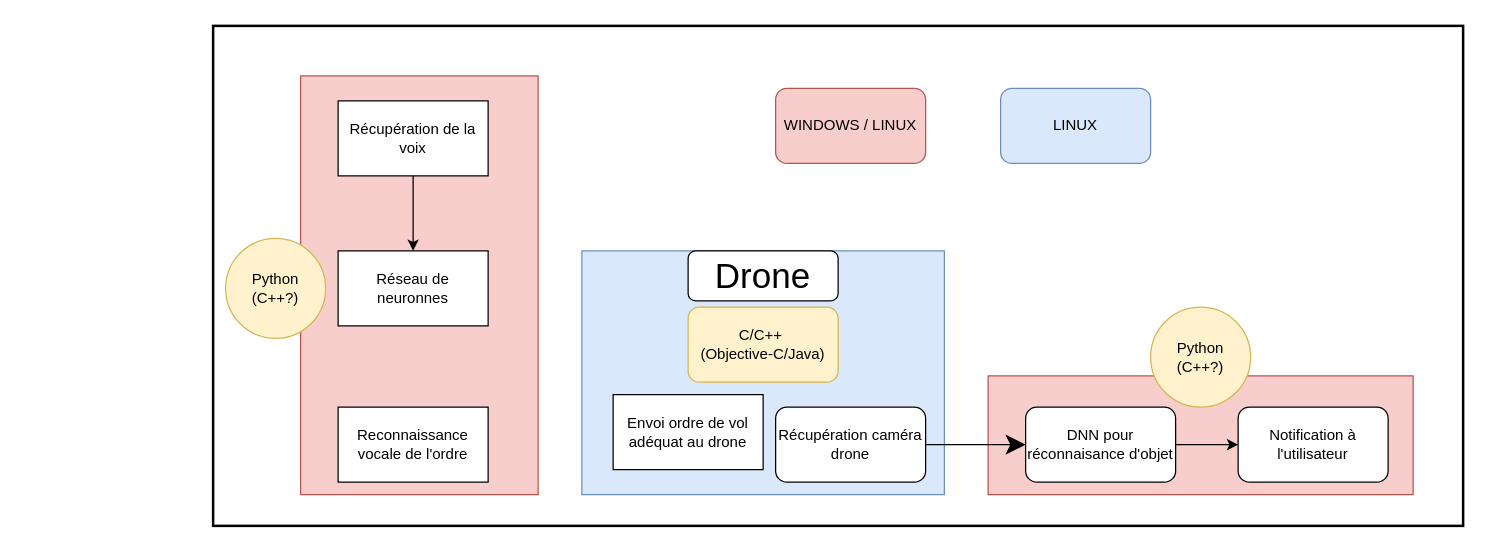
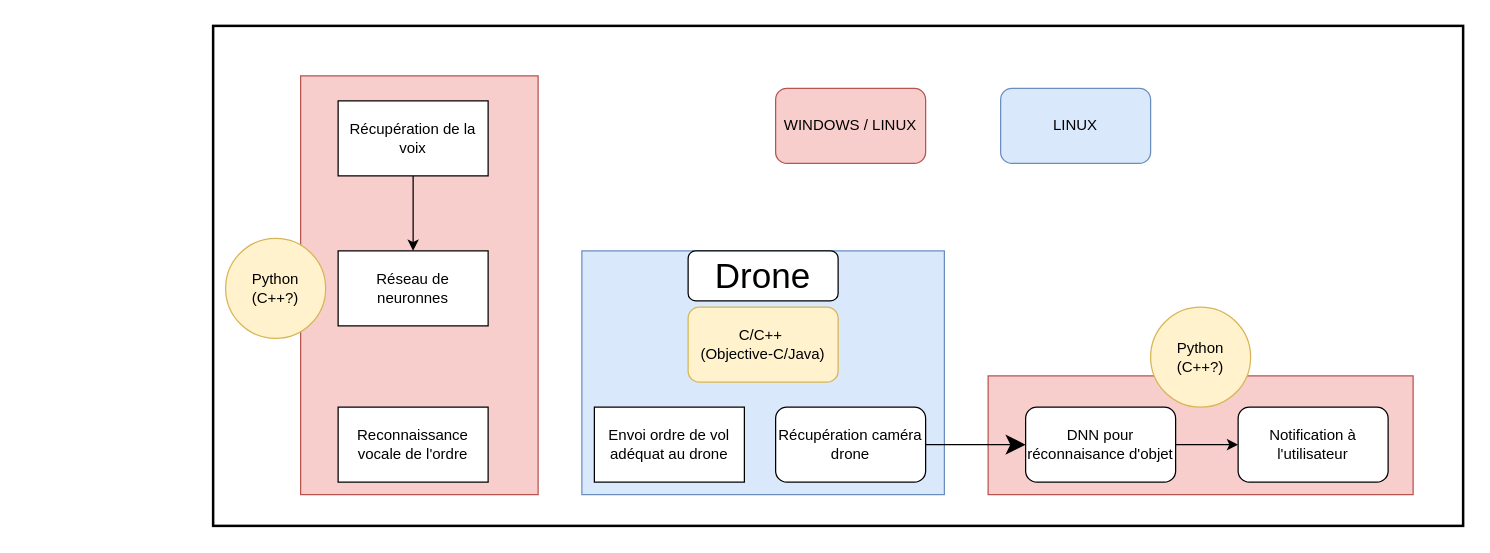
node "Envoi ordre de vol adéquat au drone": moved (688, 432) -> (669, 444)
